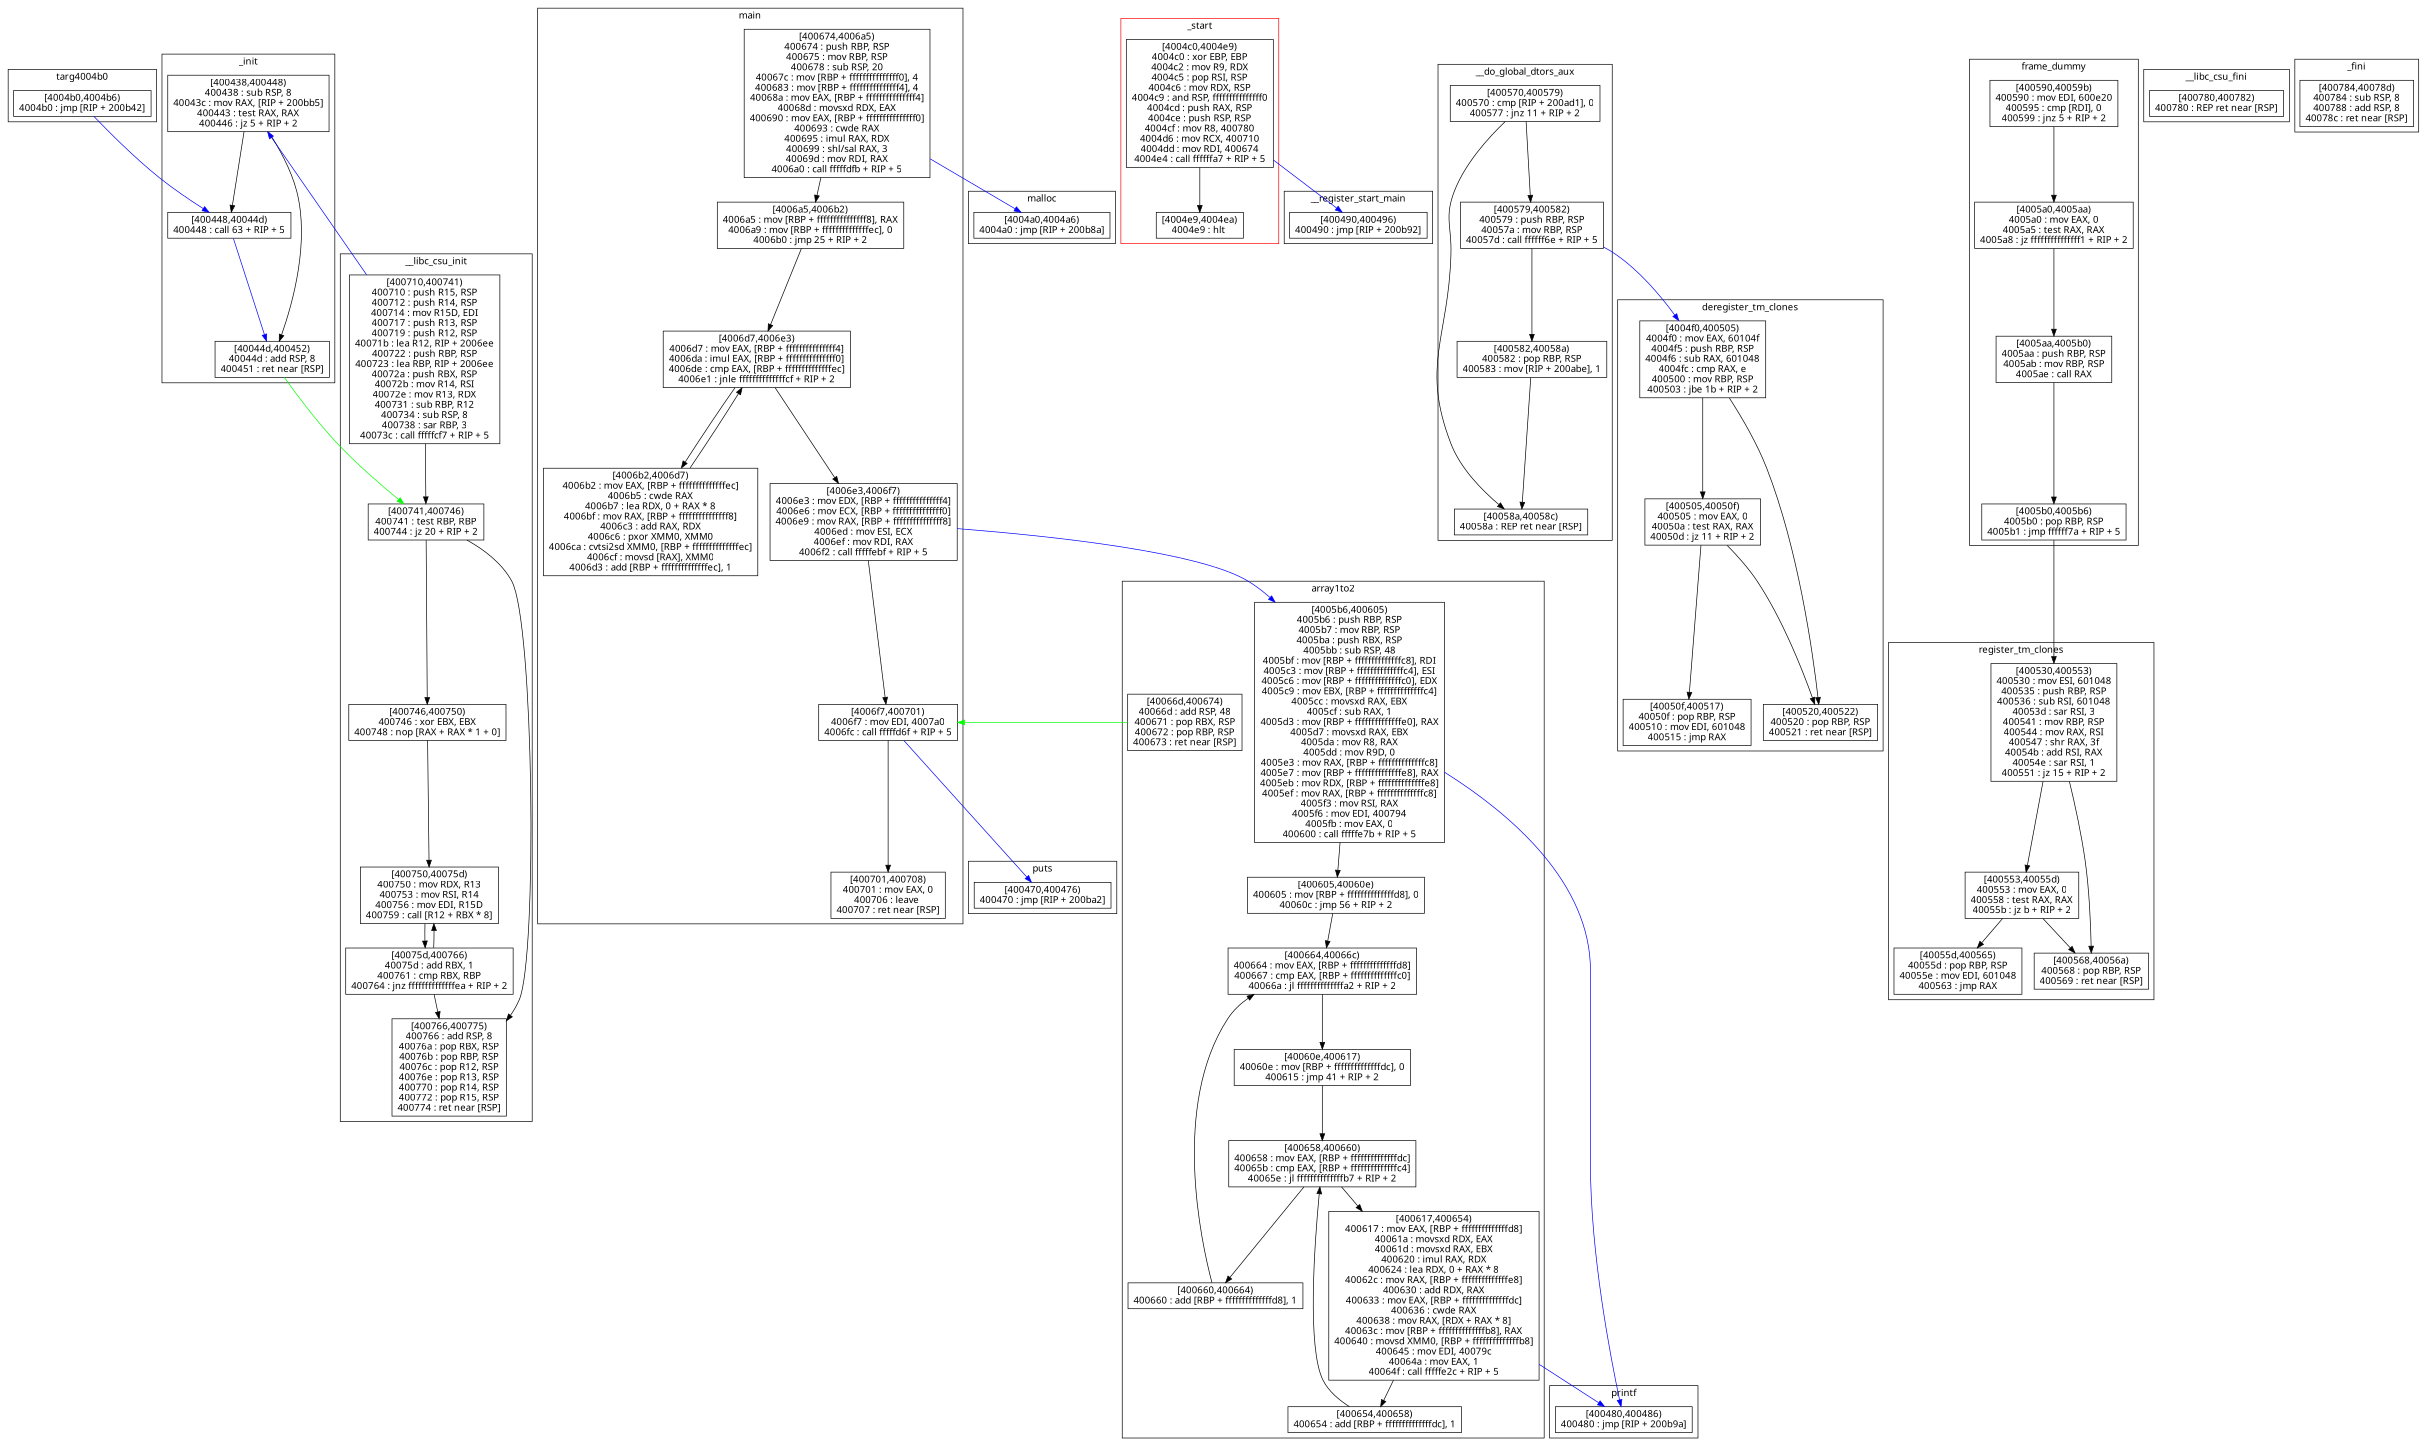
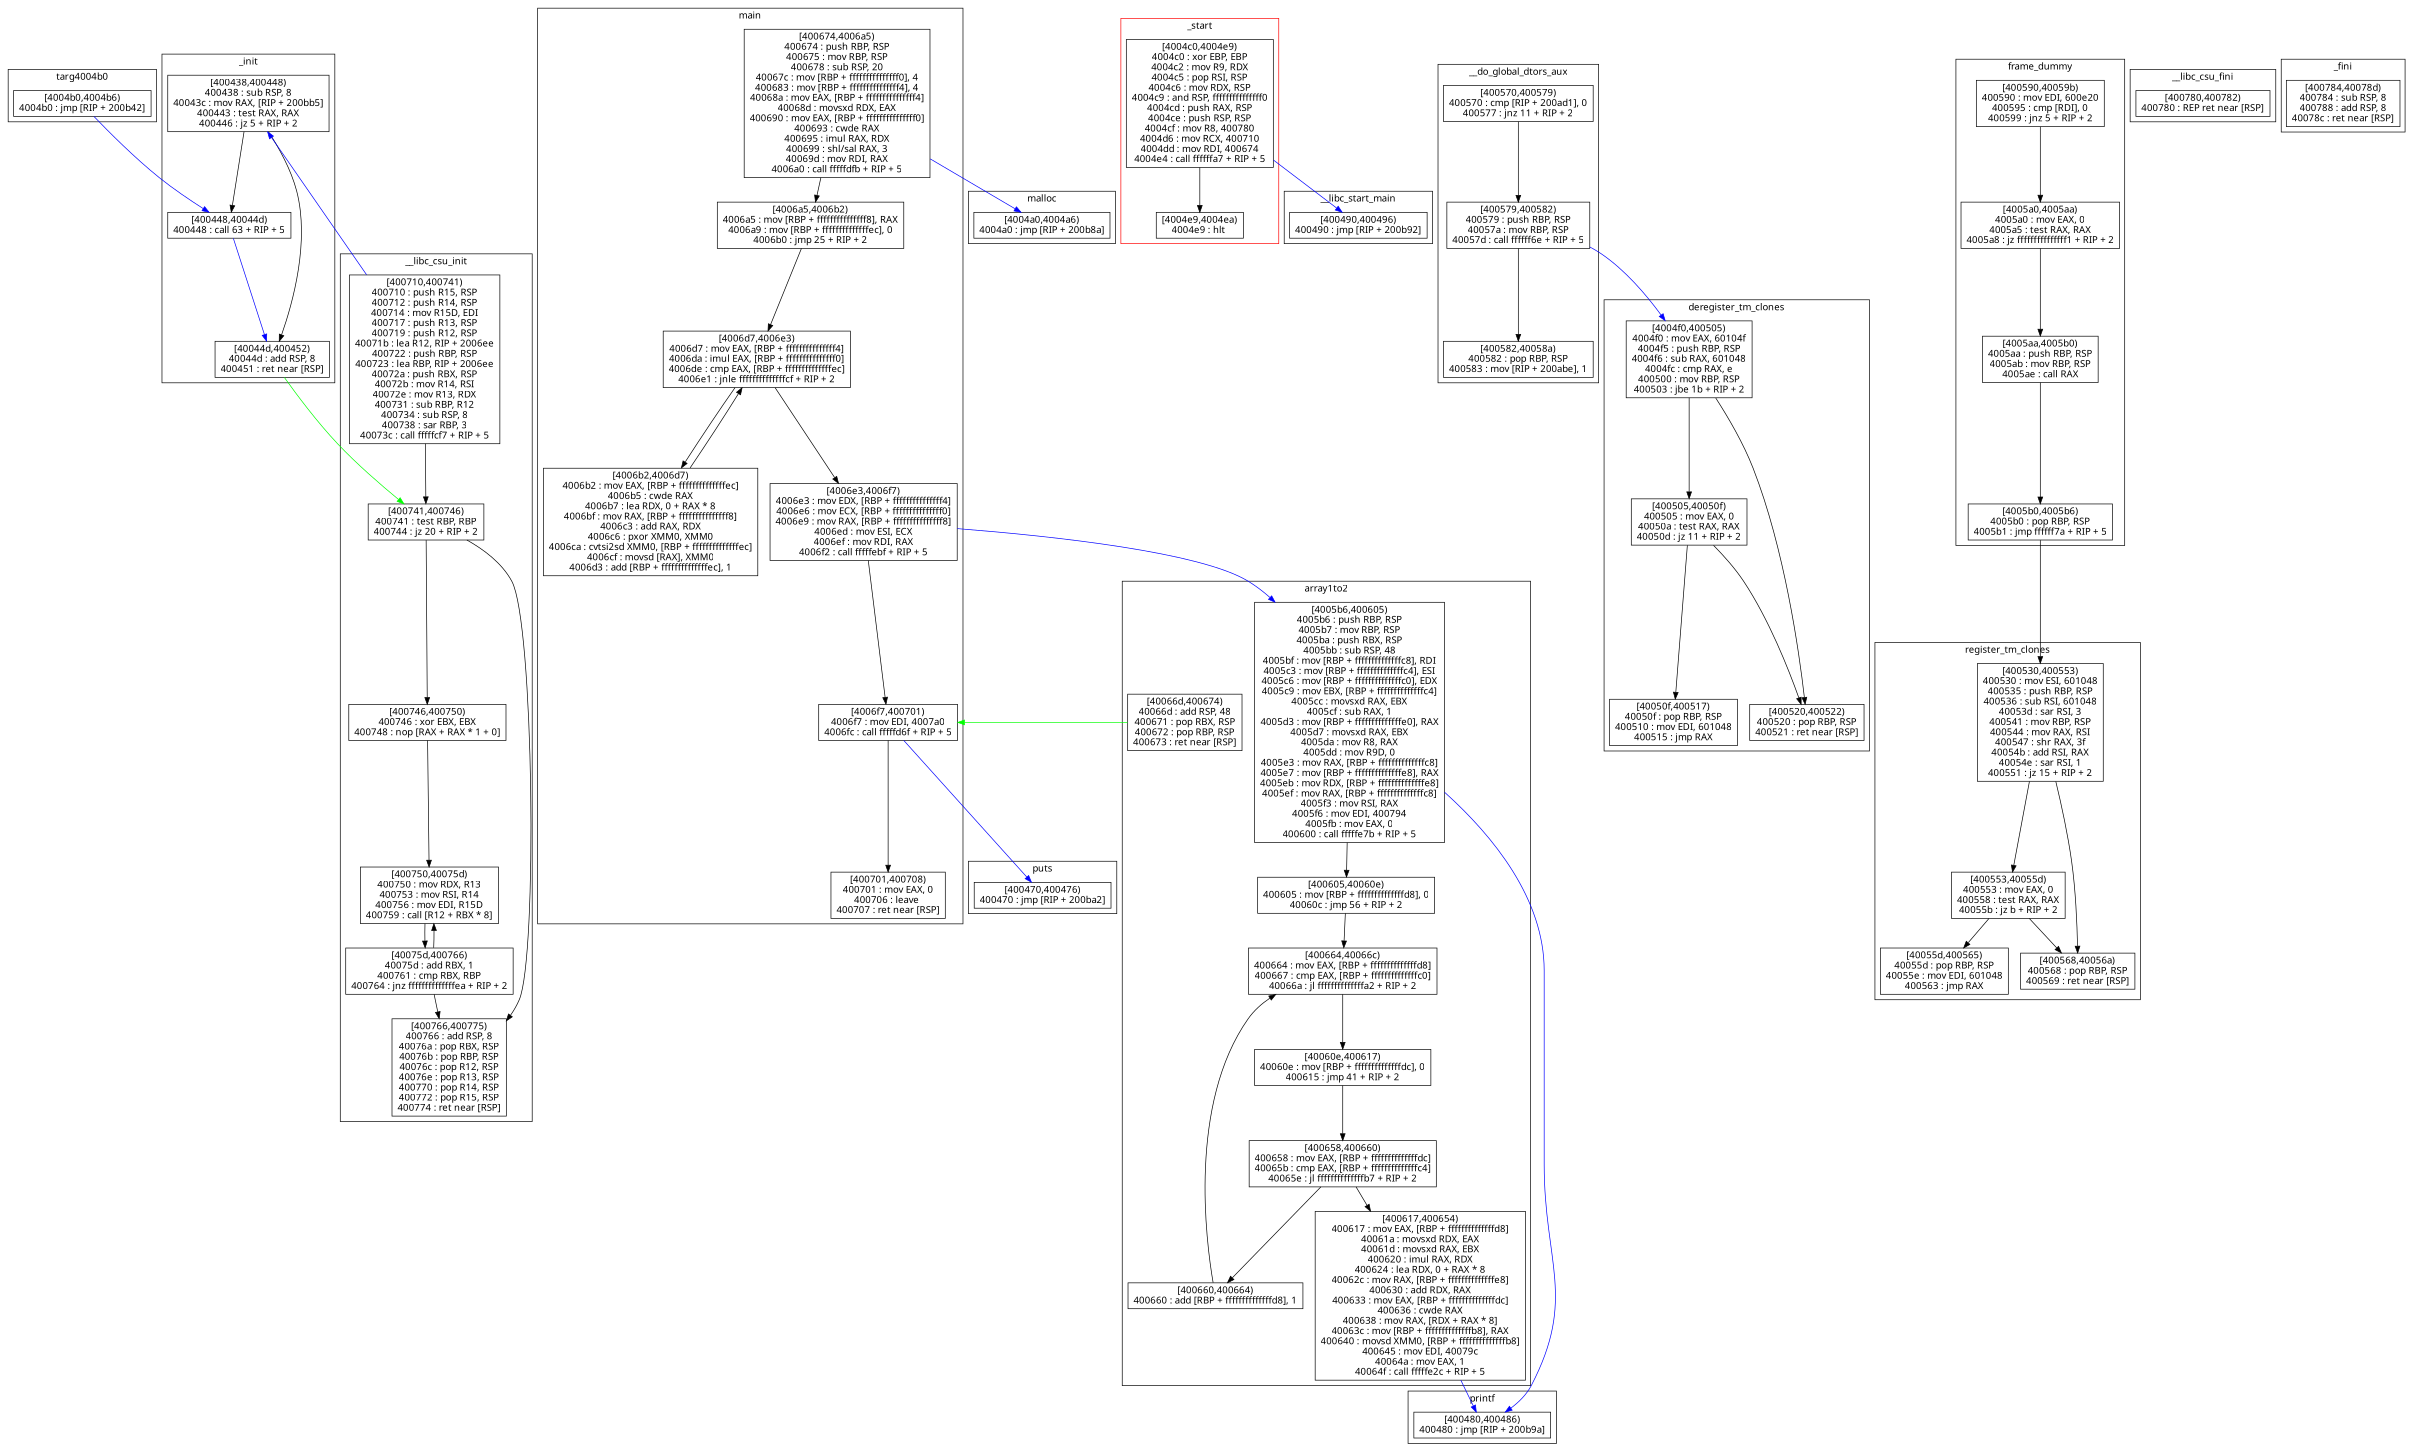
cluster "__register_start_main": label "__register_start_main" -> "__libc_start_main"
node "[40058a,40058c) 40058a : REP ret near [RSP]": removed
node "[400654,400658) 400654 : add [RBP + ffffffffffffffdc], 1": removed
